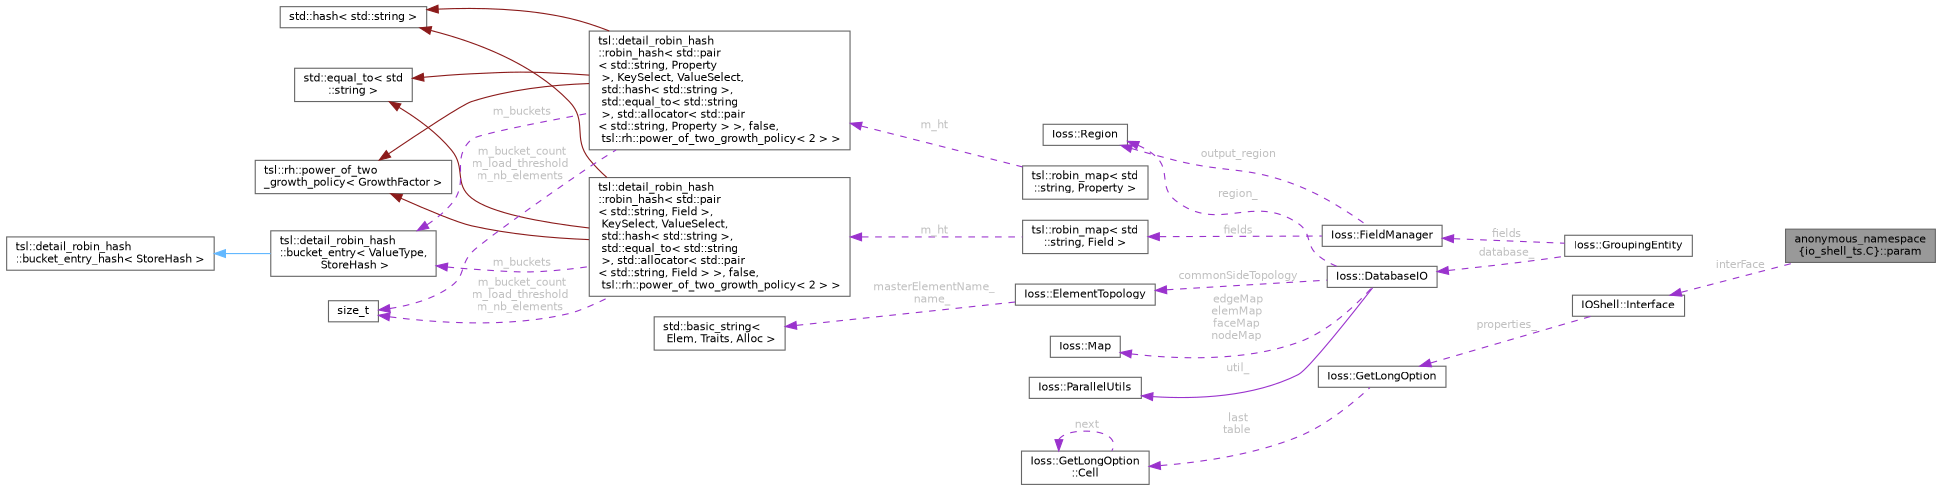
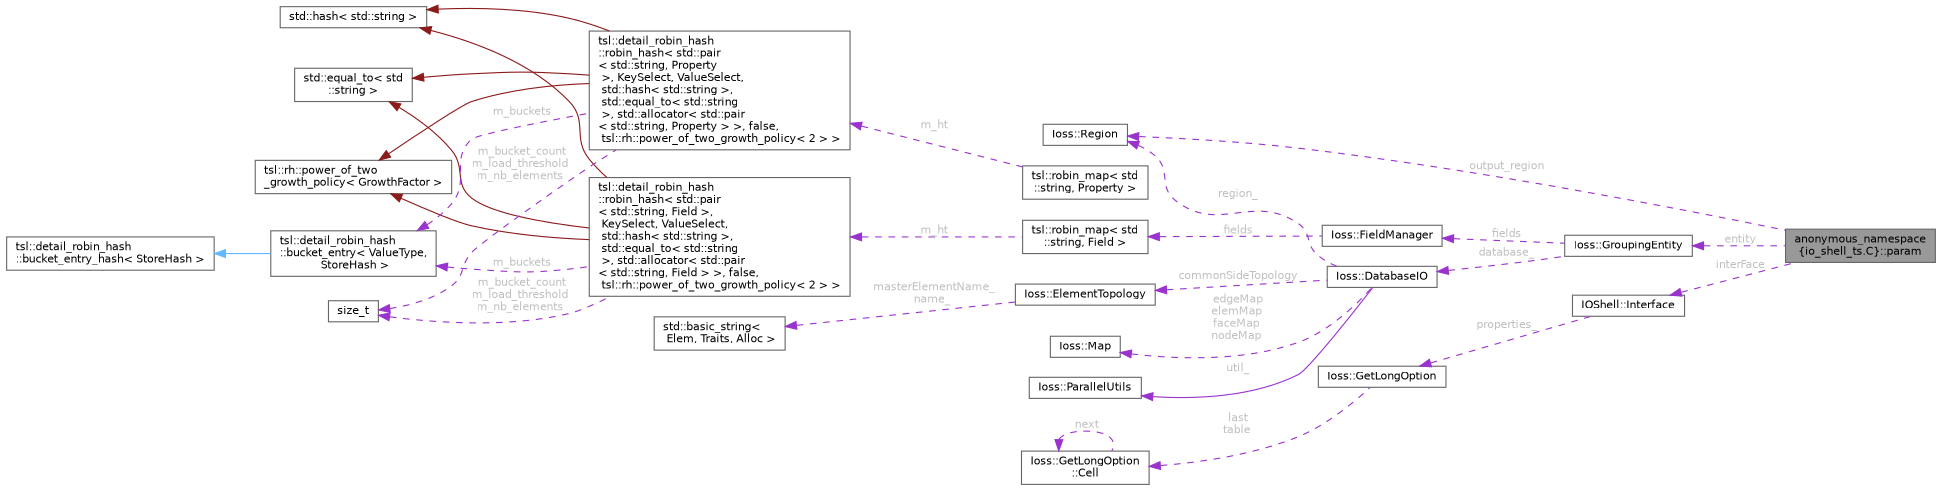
edge "Ioss::FieldManager" -> "Ioss::Region": now "anonymous_namespace {io_shell_ts.C}::param" -> "Ioss::Region"
edge "anonymous_namespace {io_shell_ts.C}::param" -> "Ioss::GroupingEntity": added, label "entity"
